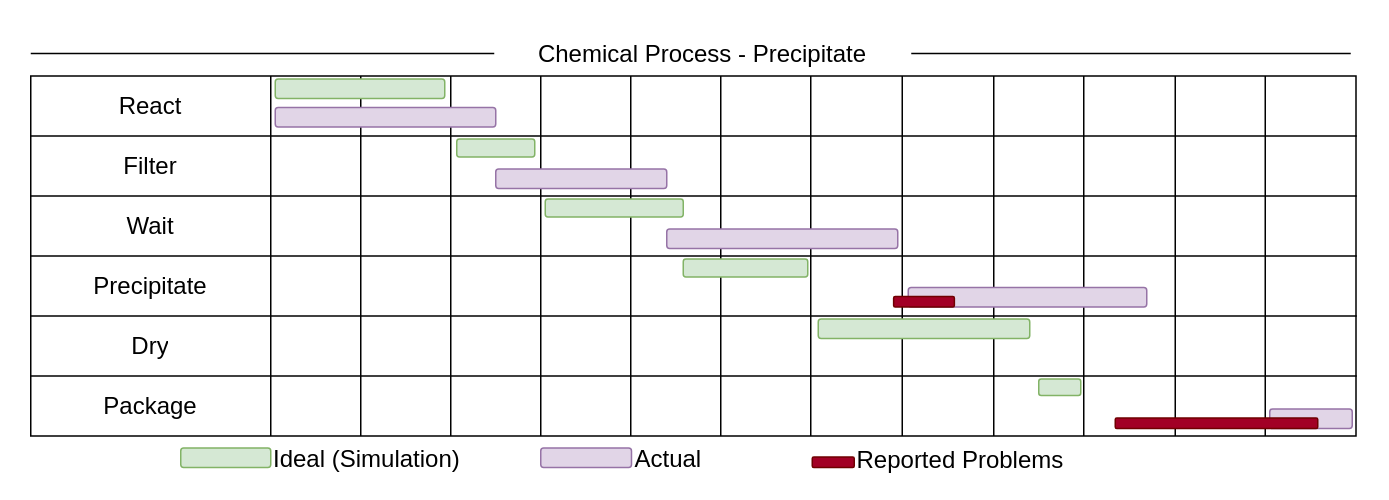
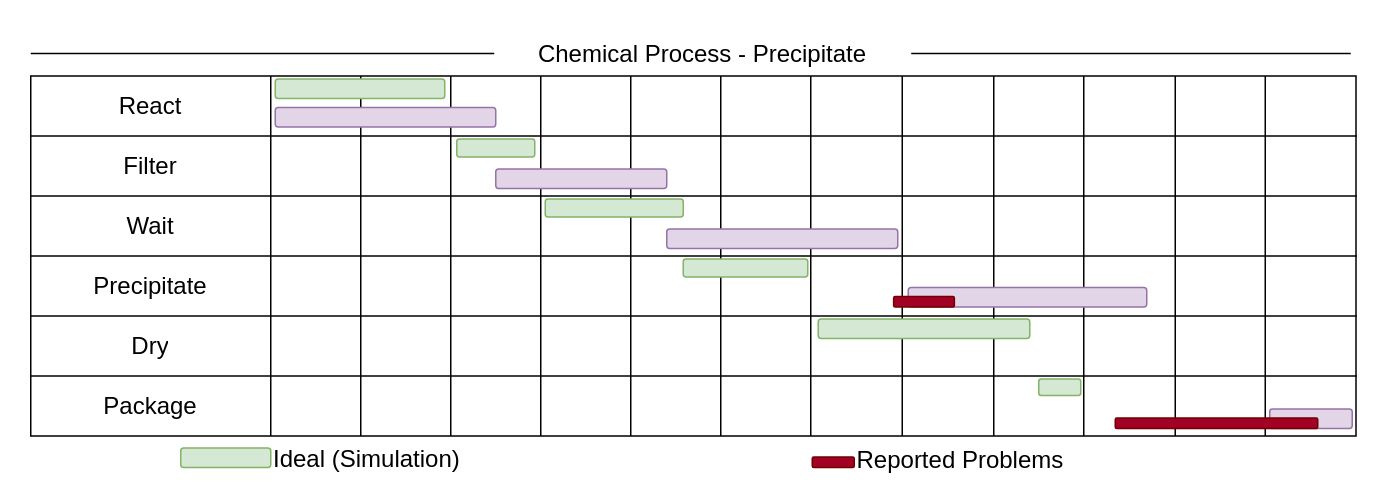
node "Actual": removed
